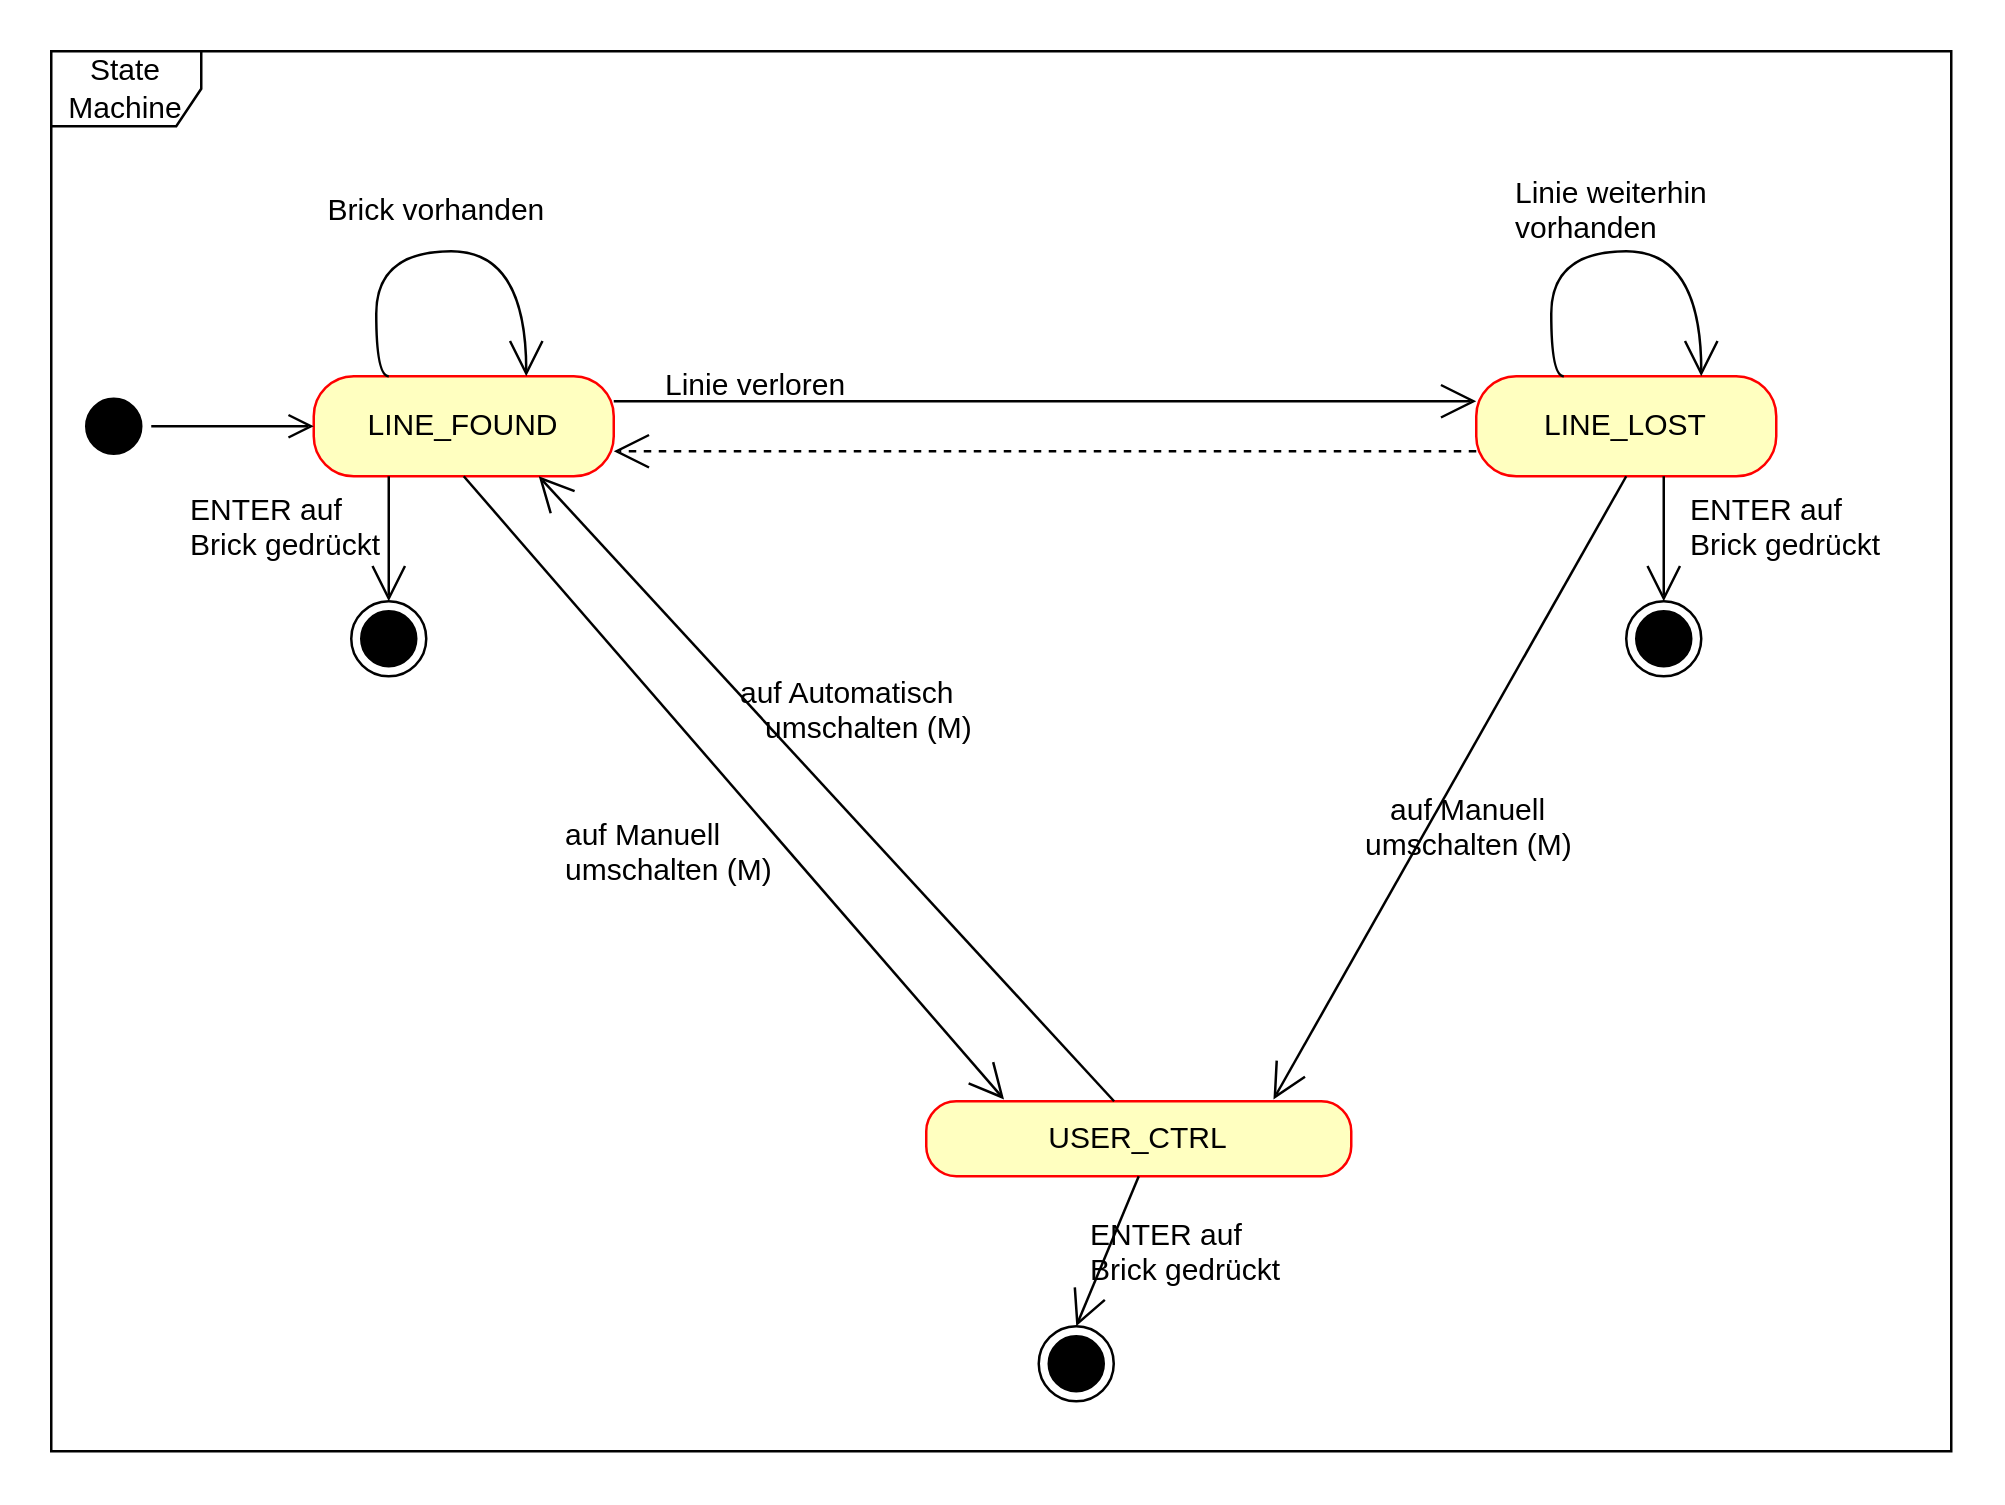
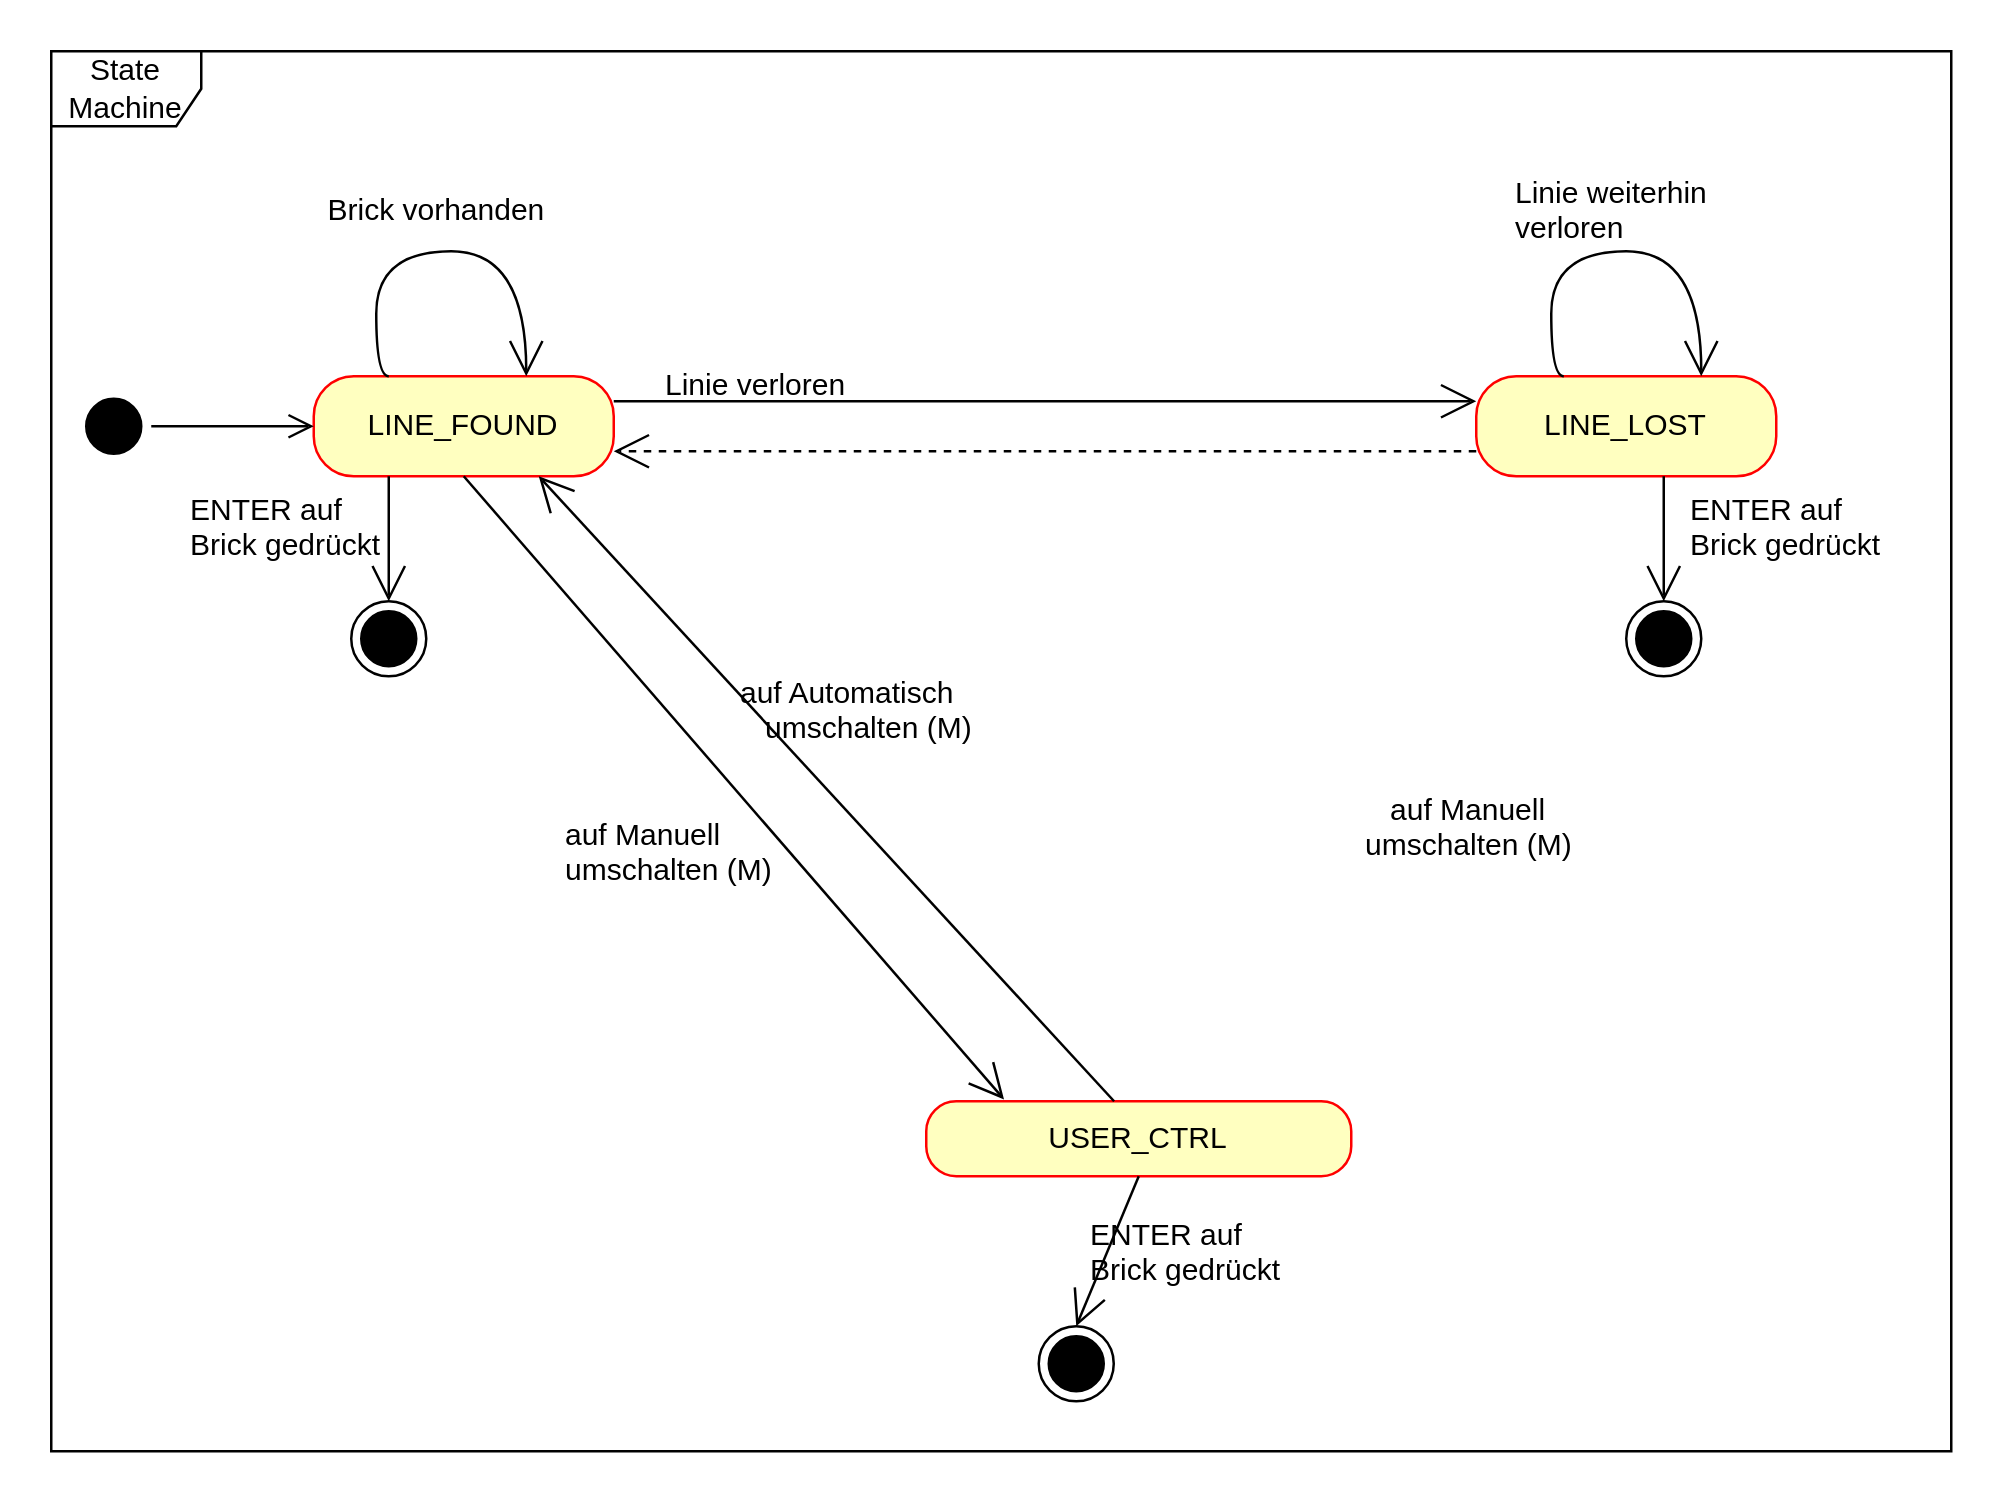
node "Linie weiterhin vorhanden": label "Linie weiterhin vorhanden" -> "Linie weiterhin verloren"
edge "LINE_LOST" -> "USER_CTRL": removed
